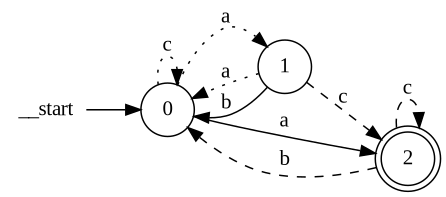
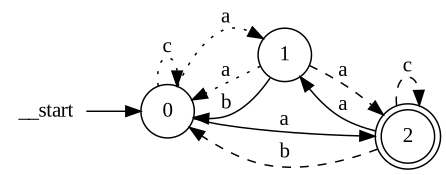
edge "1" -> "2": label "c" -> "a"
edge "2" -> "1": added, label "a"
